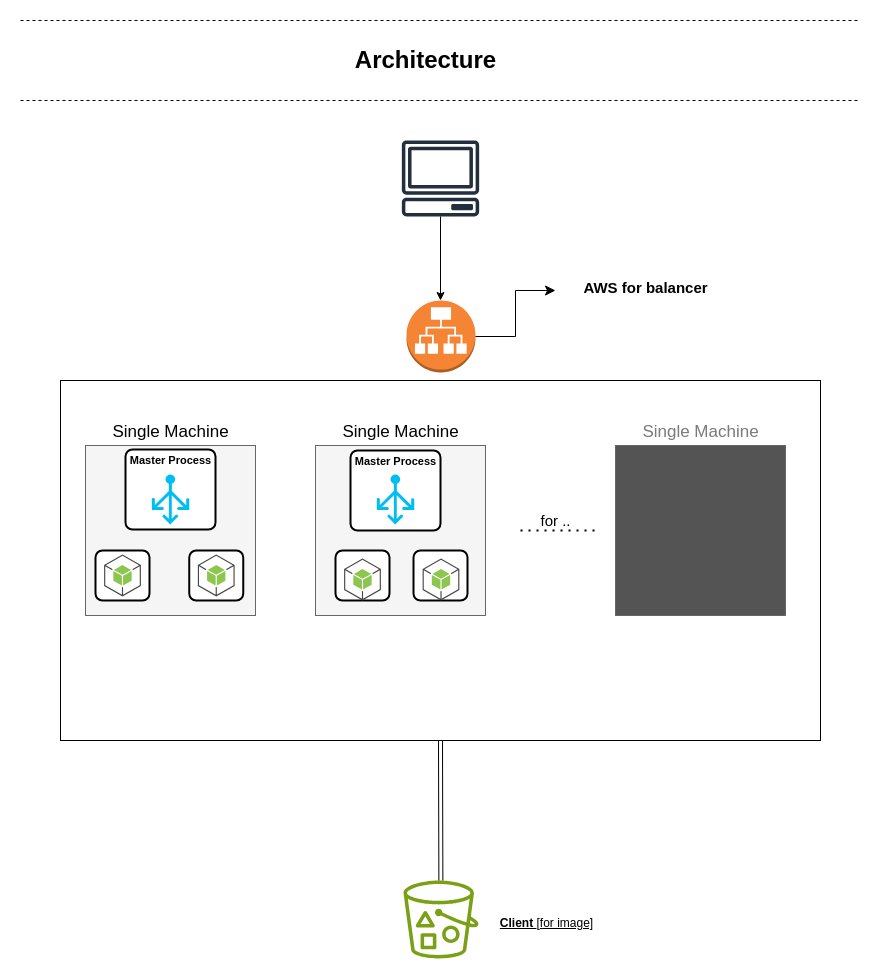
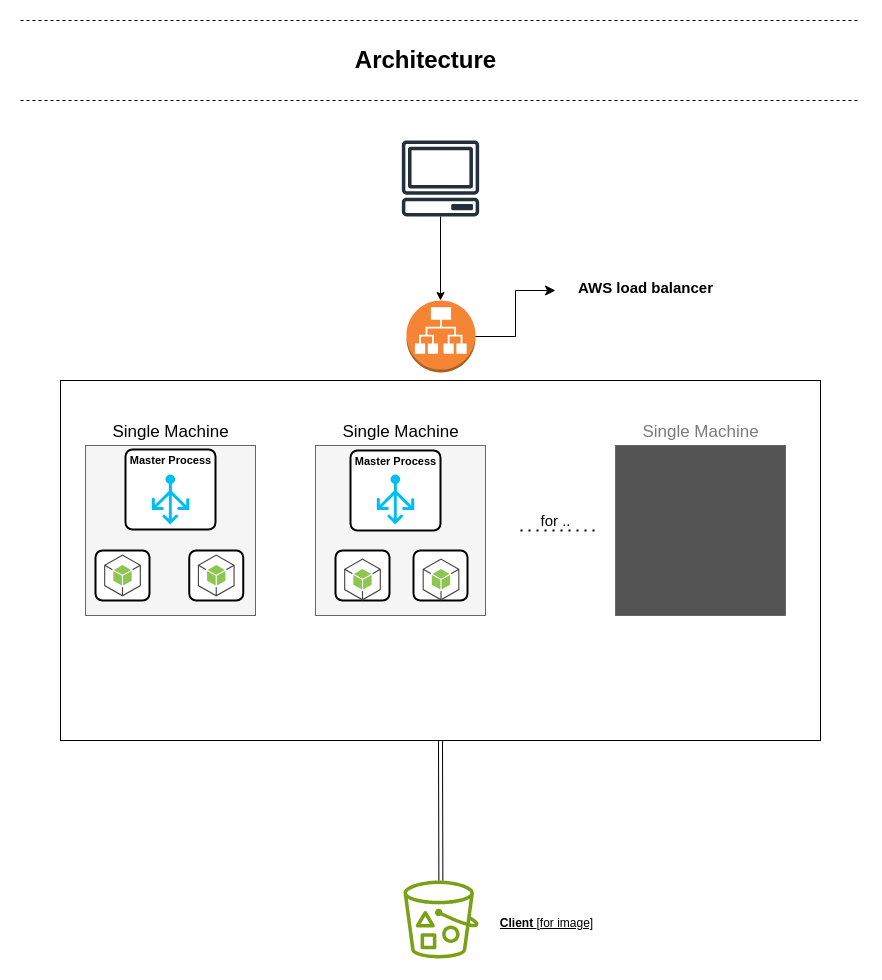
node "AWS for balancer": label "AWS for balancer" -> "AWS load balancer"
